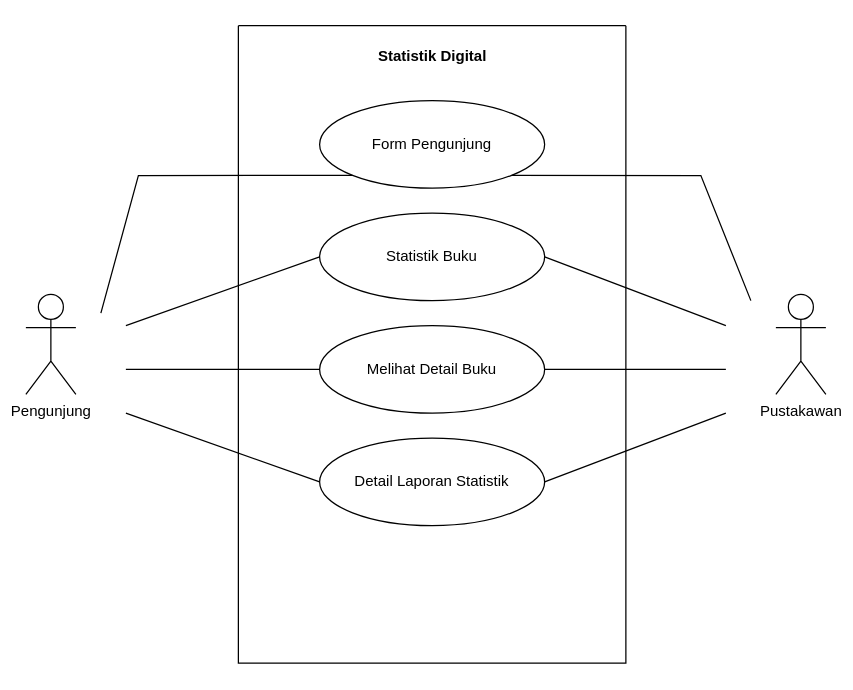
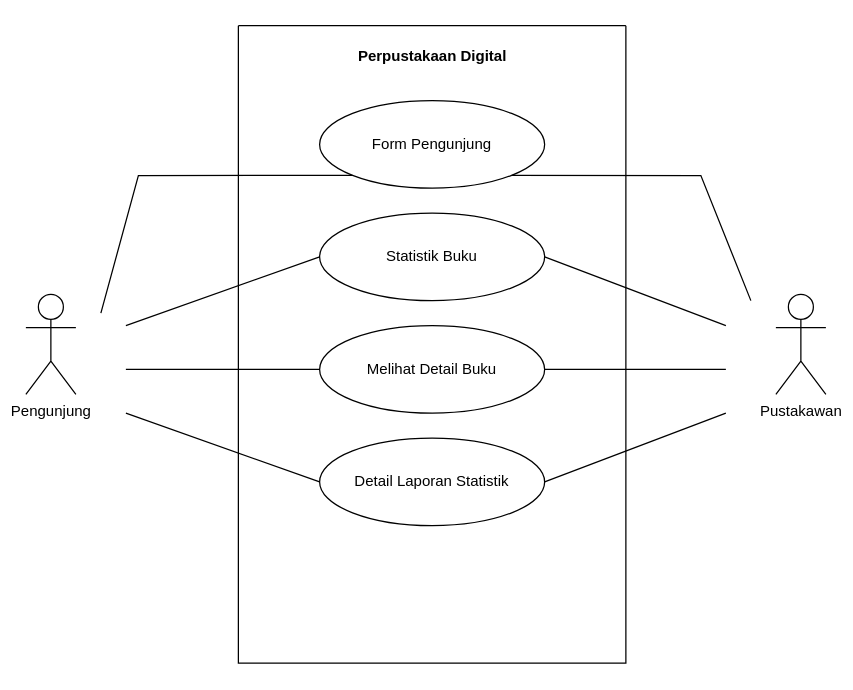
node "Statistik Digital": label "Statistik Digital" -> "Perpustakaan Digital"
